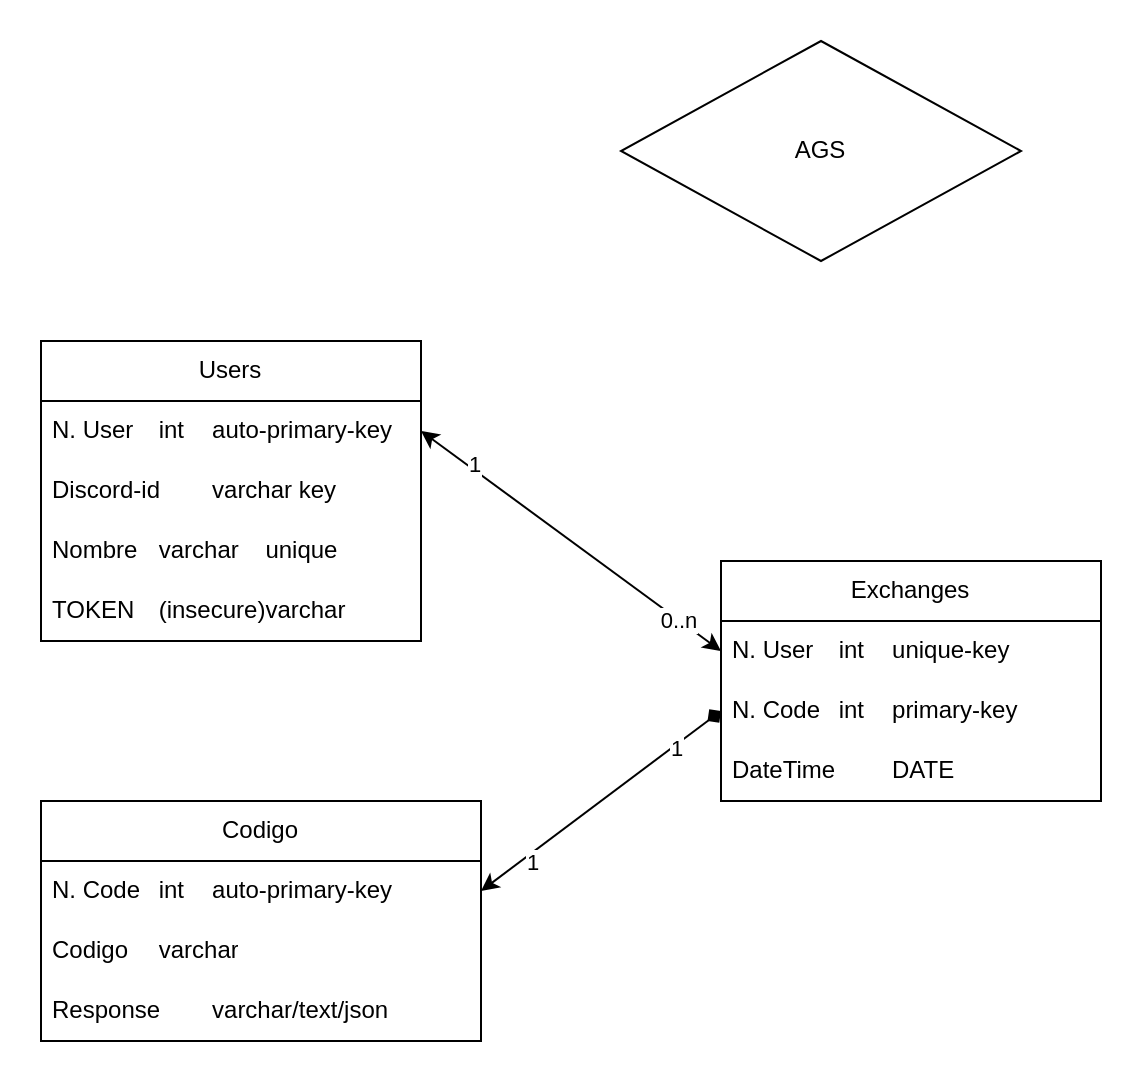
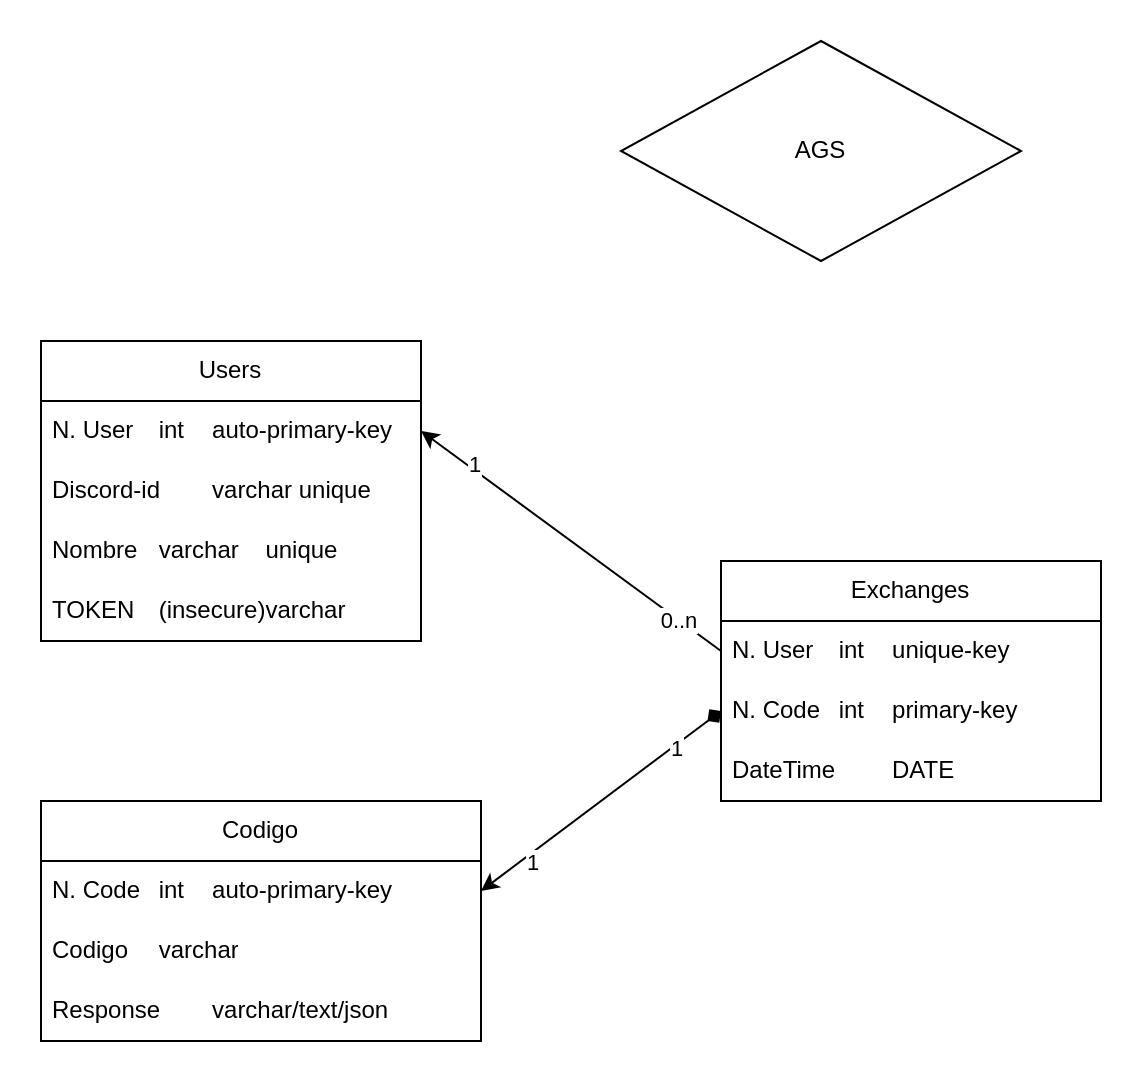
node "Discord-id varchar key": label "Discord-id varchar key" -> "Discord-id varchar unique"
edge "N. User int auto-primary-key" -- "N. User int unique-key": arrowhead classic -> none
